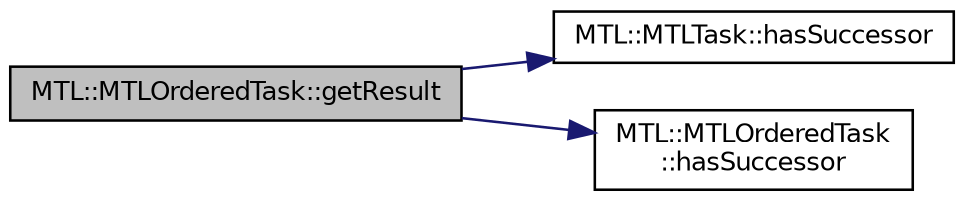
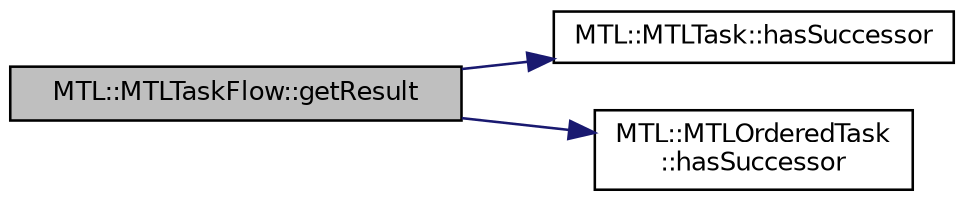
node "MTL::MTLOrderedTask::getResult": label "MTL::MTLOrderedTask::getResult" -> "MTL::MTLTaskFlow::getResult"
